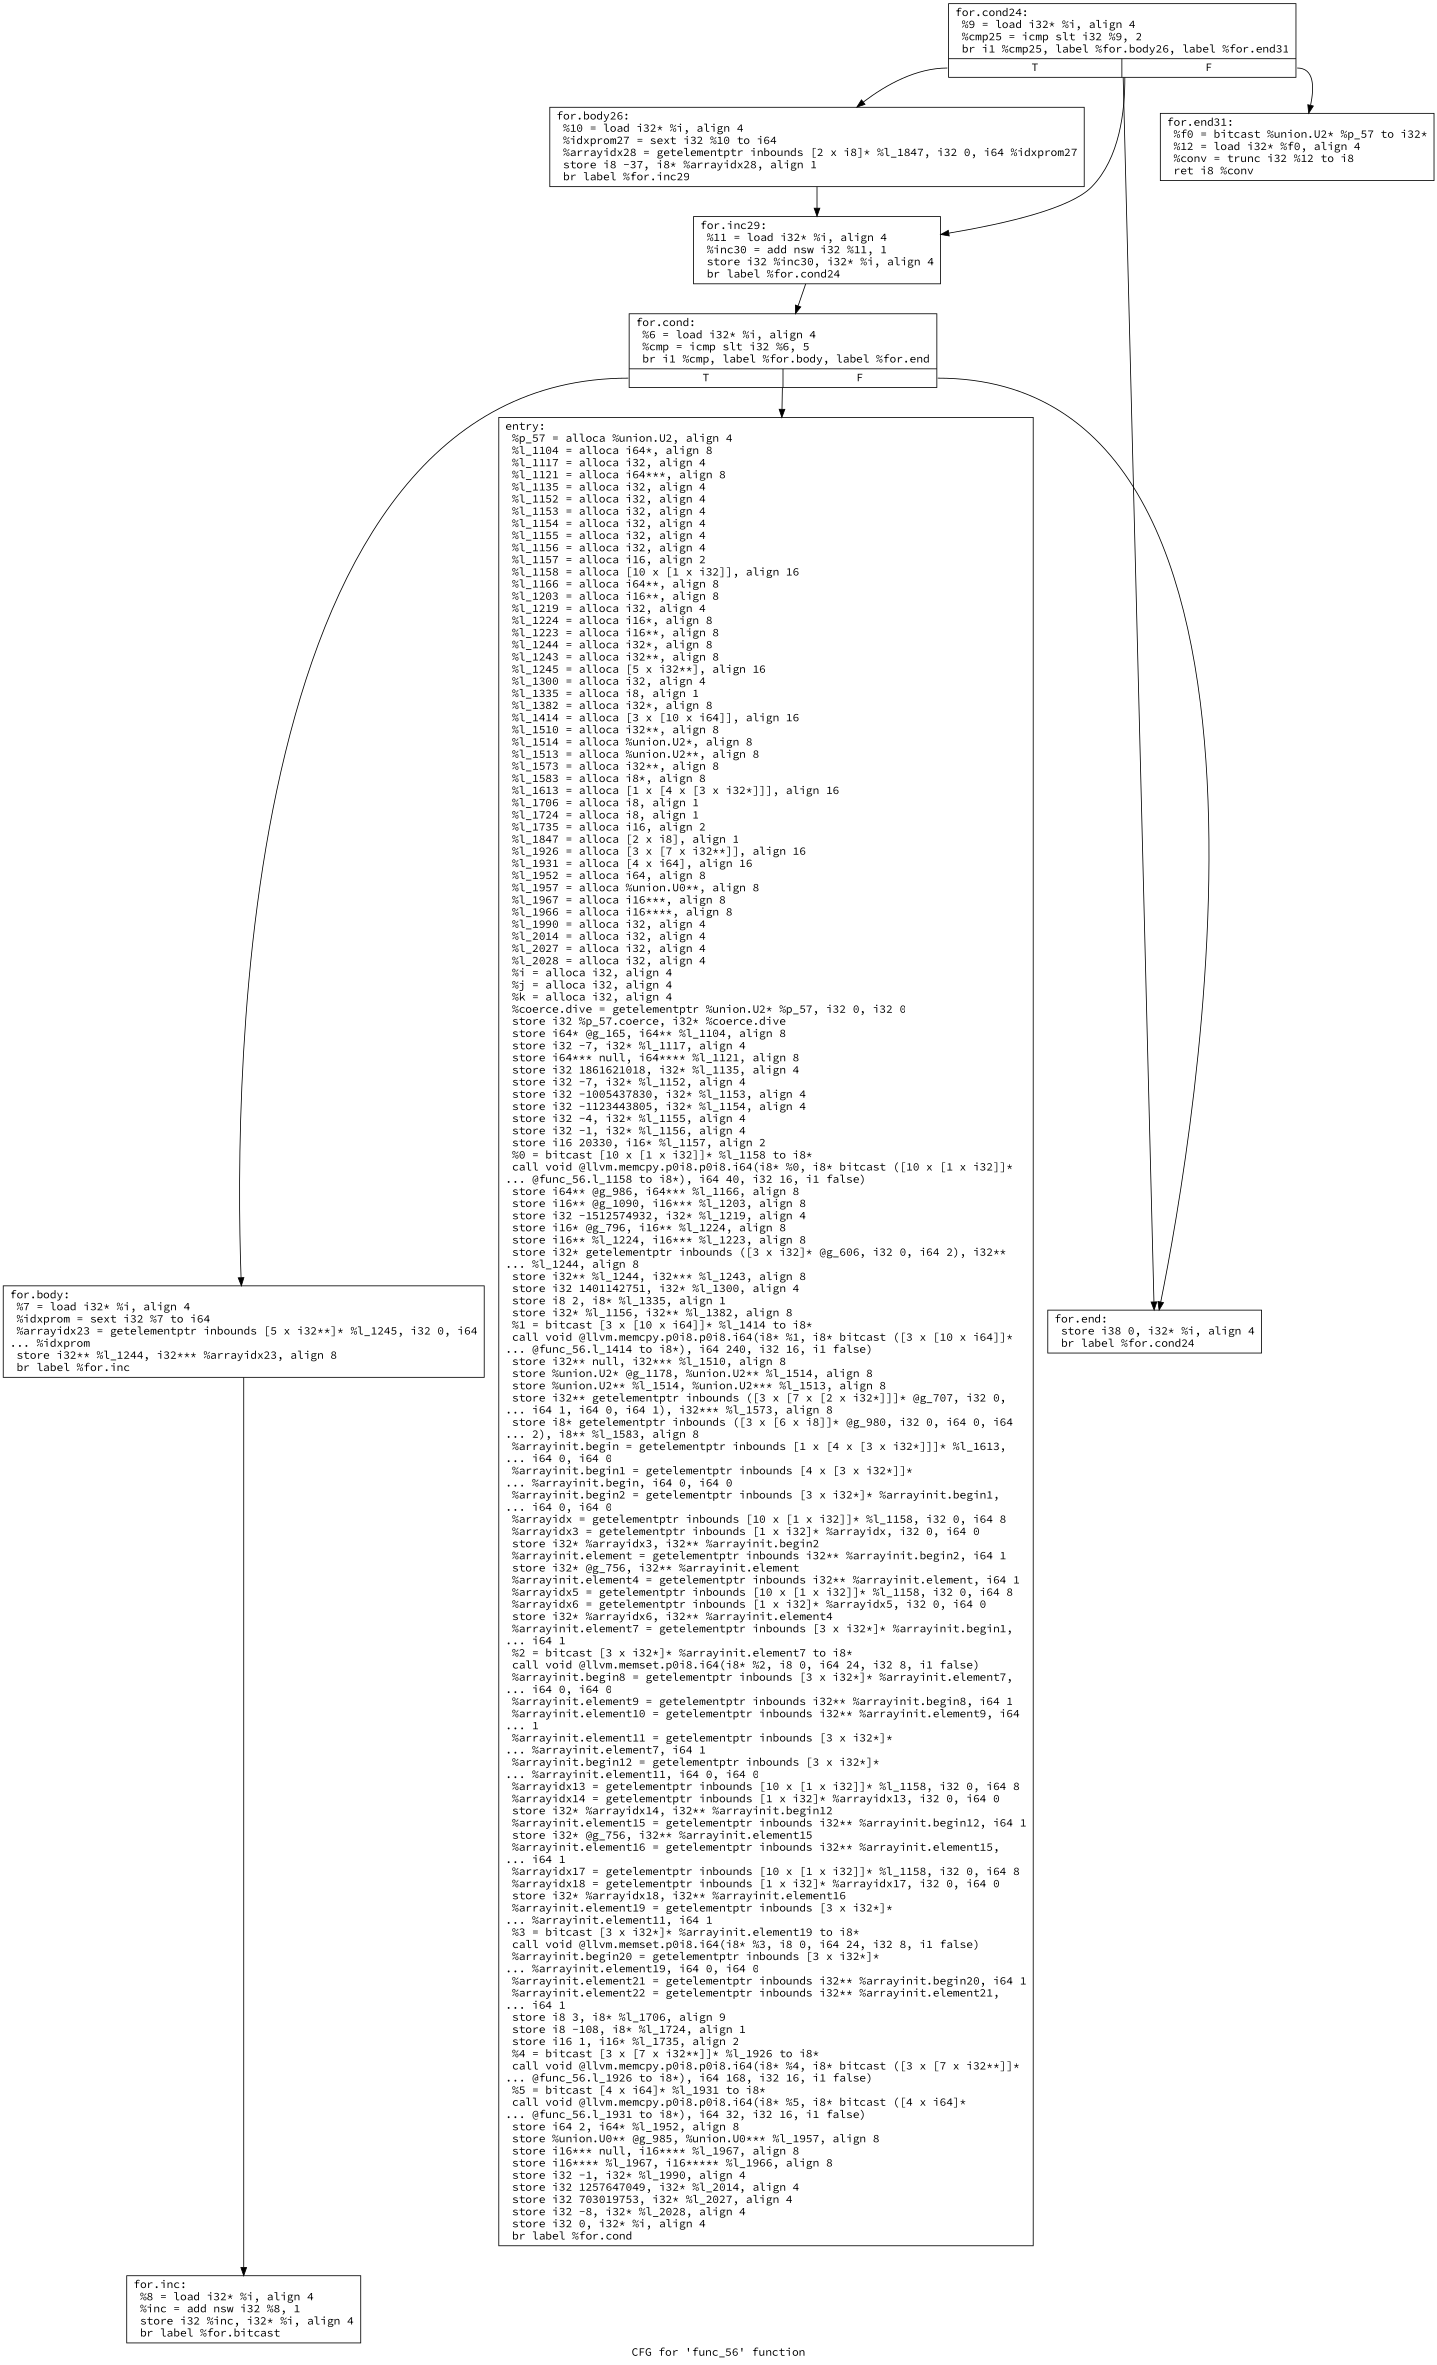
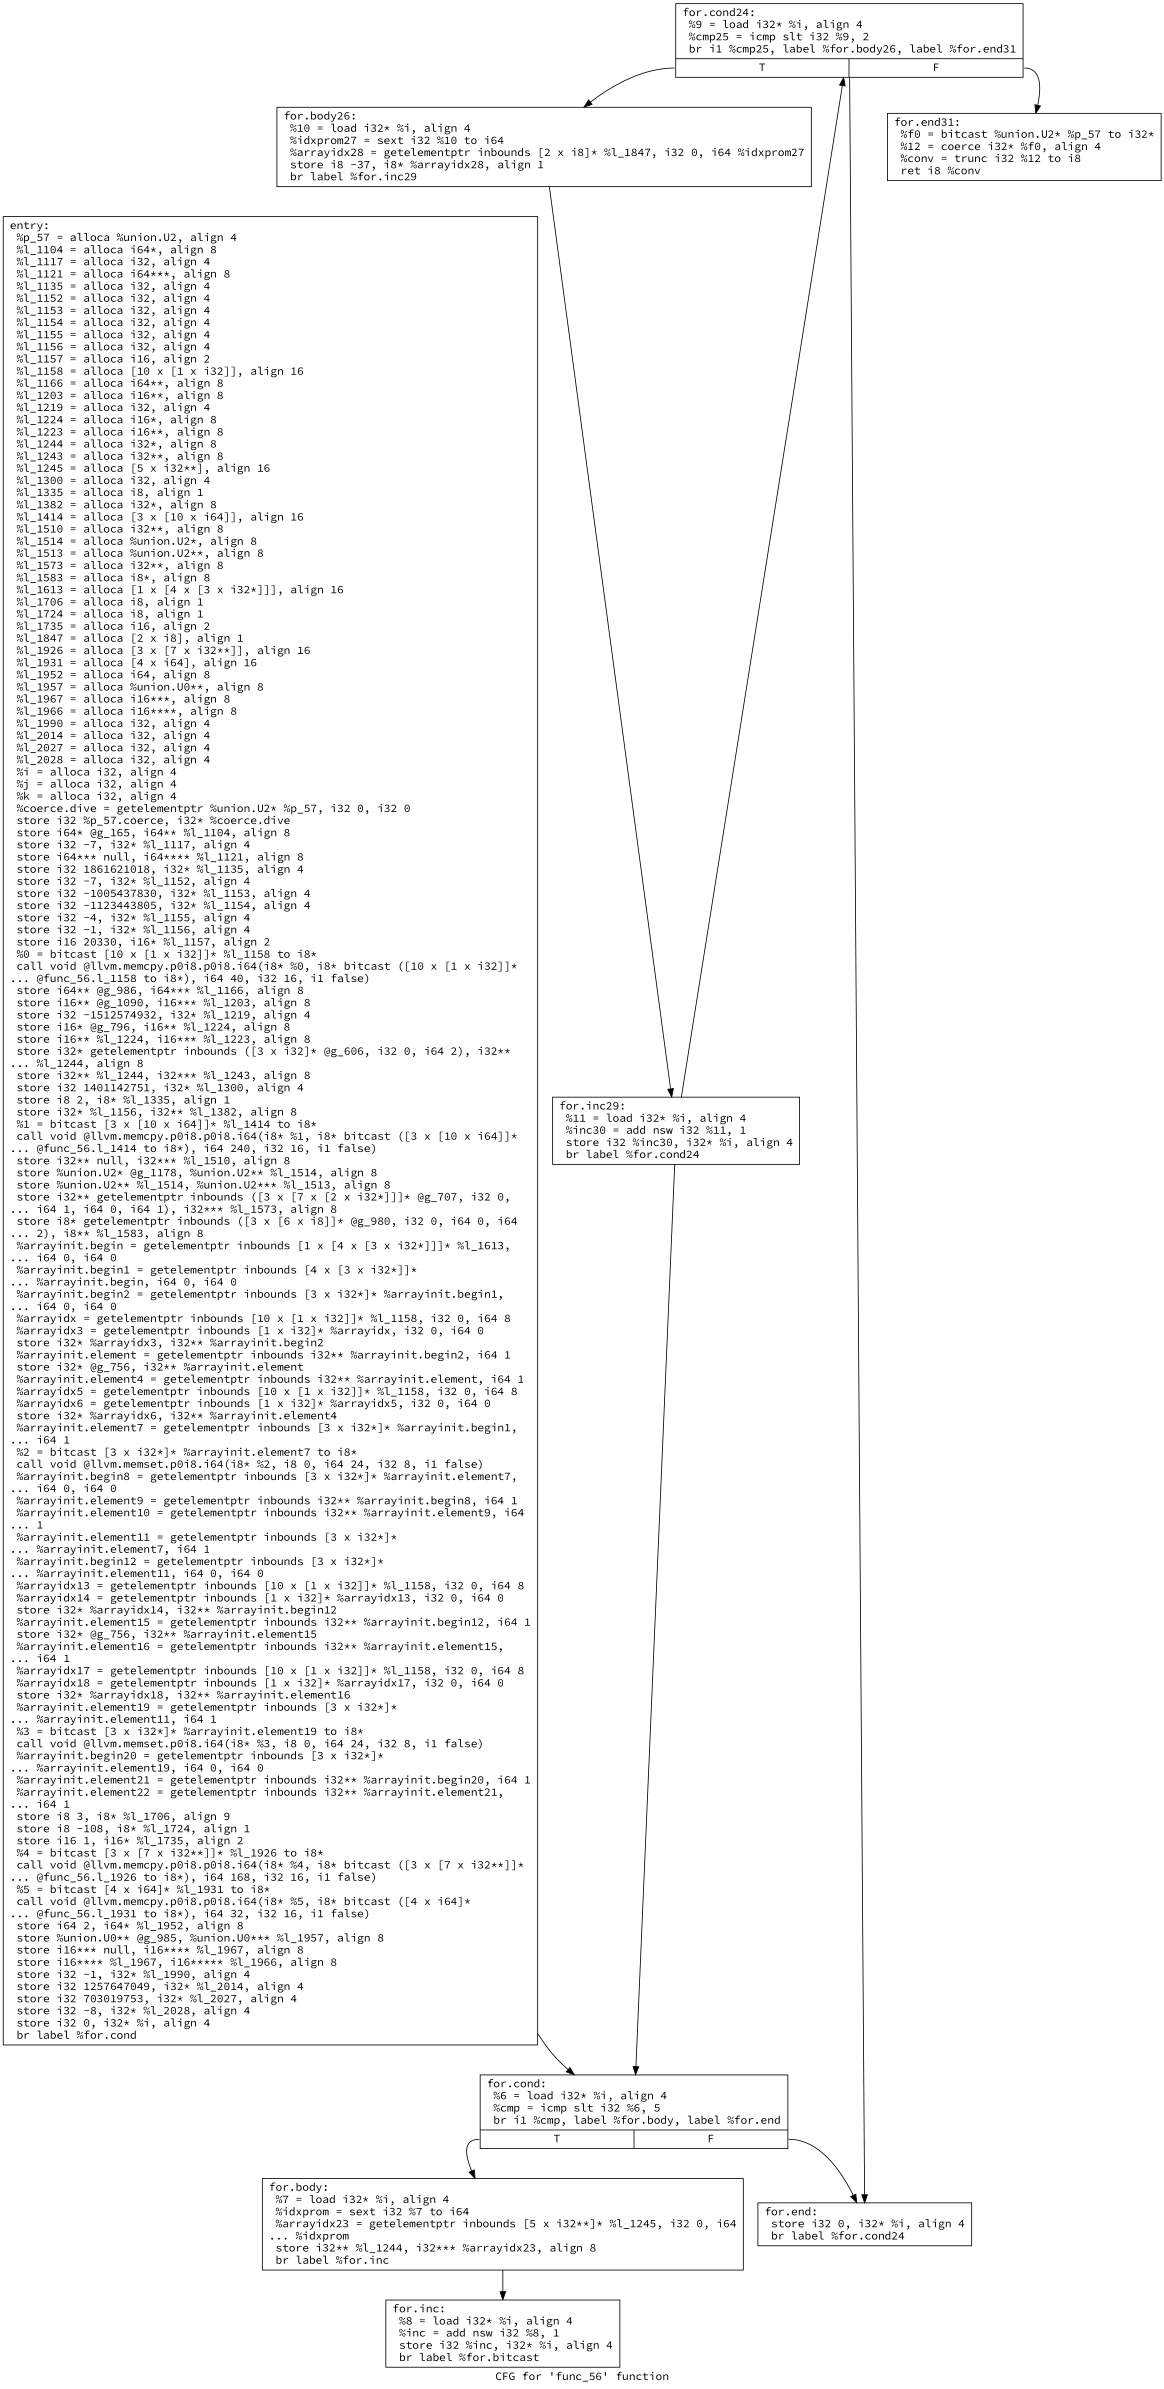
node "for.end31:": text "%12 = load i32* %f0, align 4" -> "%12 = coerce i32* %f0, align 4"
edge "for.cond24:" -> "for.inc29:": reversed
edge "for.cond:" -> "entry:": reversed
node "for.end:": text "store i38 0, i32* %i, align 4" -> "store i32 0, i32* %i, align 4"
